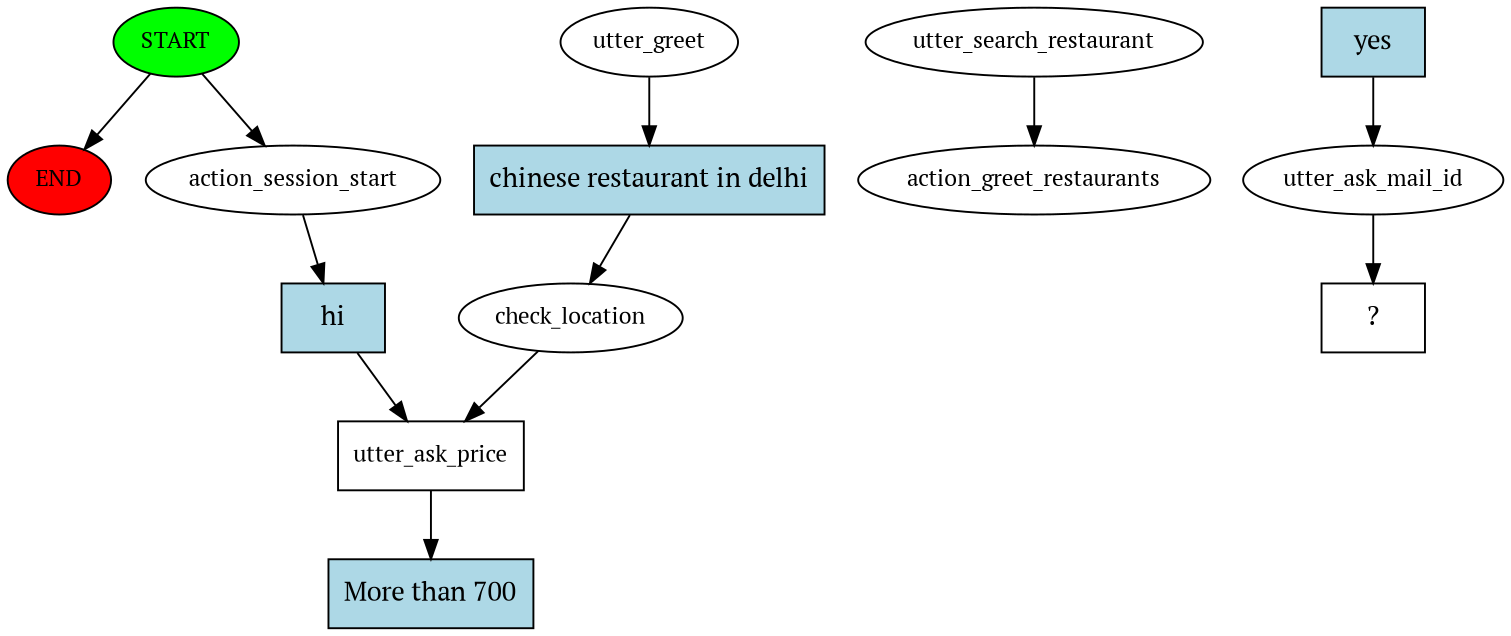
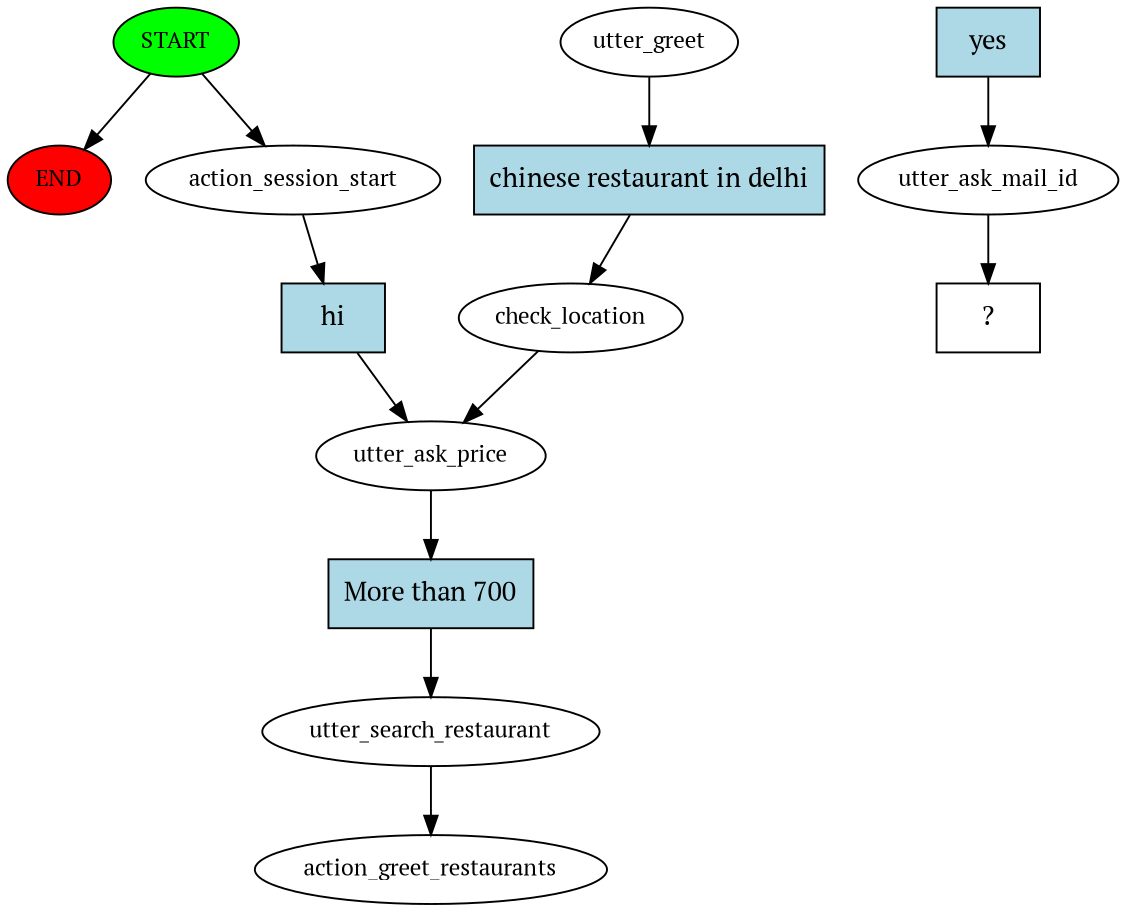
node "utter_ask_price": shape box -> ellipse
edge "More than 700" -> "utter_search_restaurant": added
